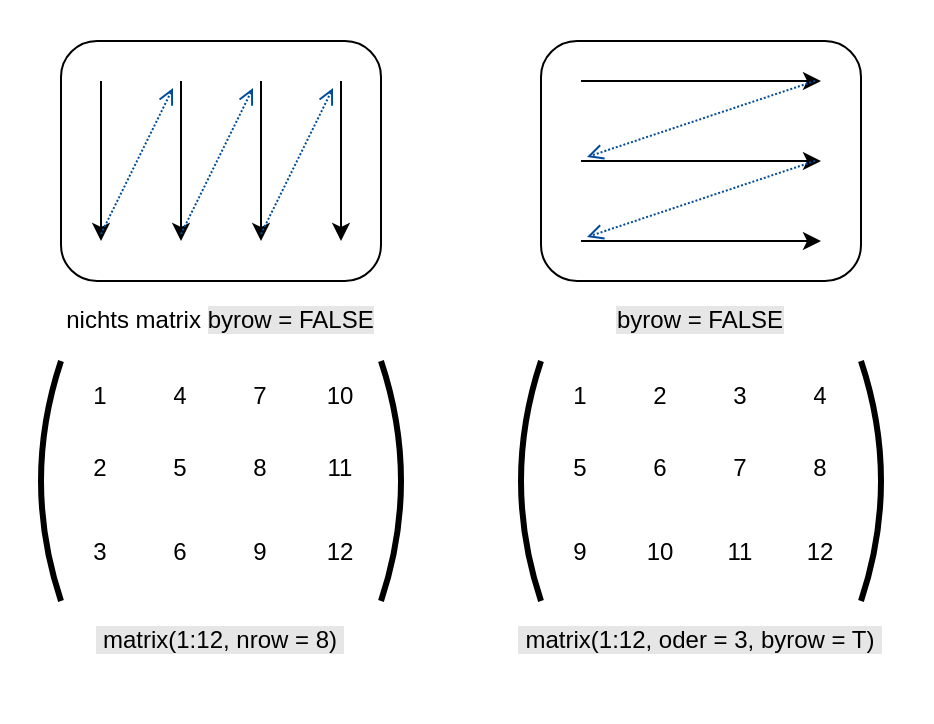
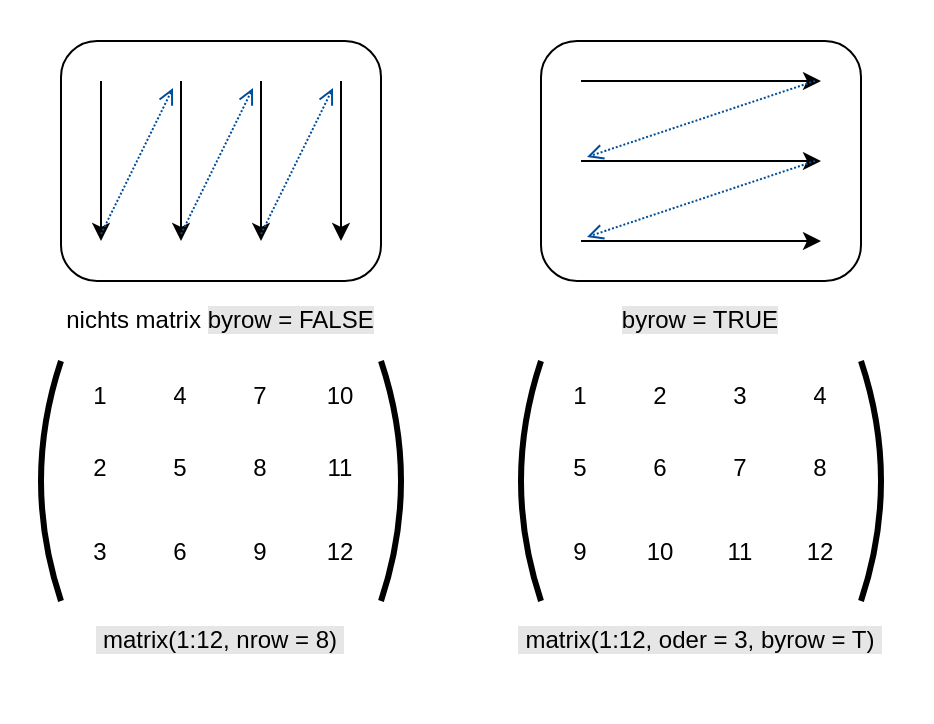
node "byrow = FALSE": label "byrow = FALSE" -> "byrow = TRUE"
